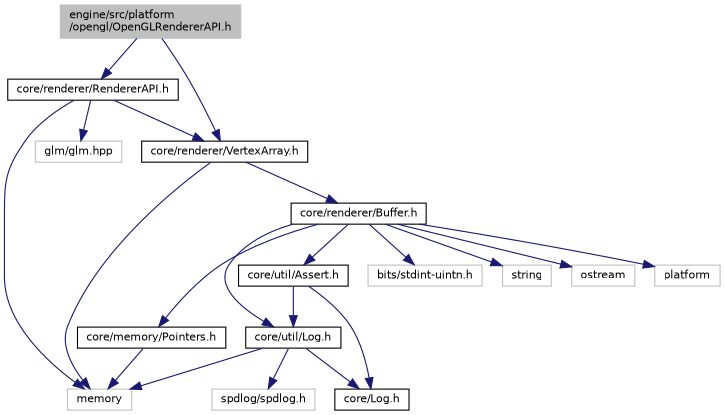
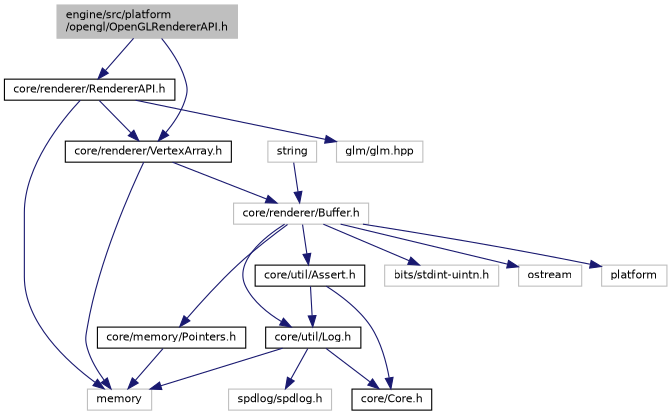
node "core/renderer/Buffer.h": color black -> grey75
edge "core/renderer/Buffer.h" -> "string": reversed
node "core/Log.h": label "core/Log.h" -> "core/Core.h"
